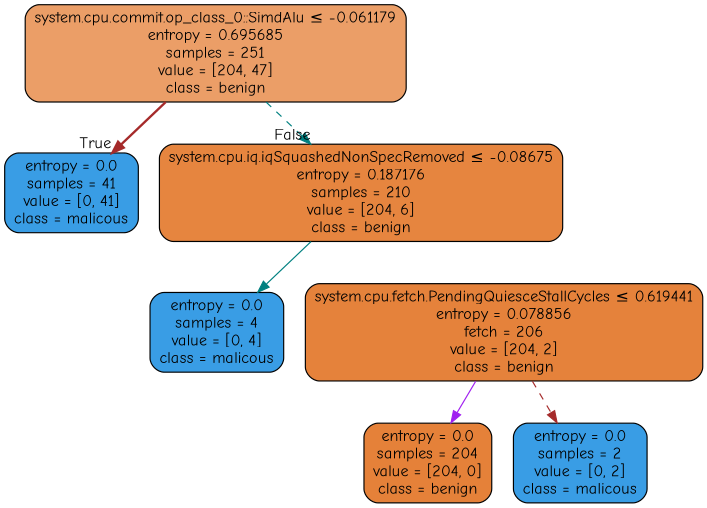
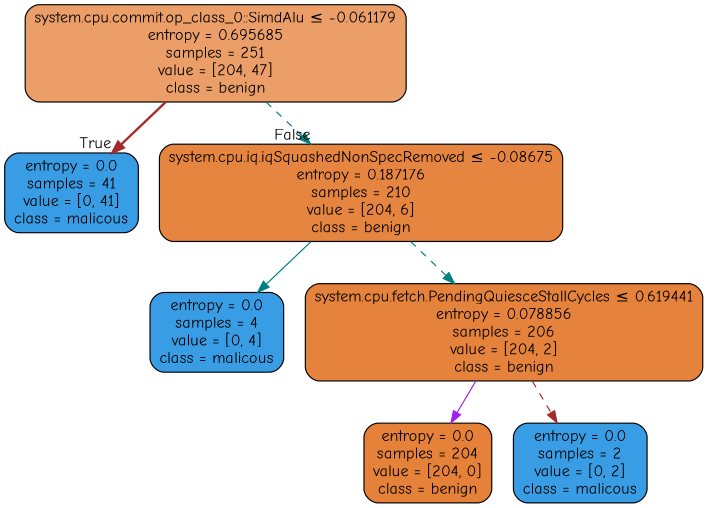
edge "system.cpu.iq.iqSquashedNonSpecRemoved ≤ -0.08675" -> "system.cpu.fetch.PendingQuiesceStallCycles ≤ 0.619441": added
node "system.cpu.fetch.PendingQuiesceStallCycles ≤ 0.619441": text "fetch = 206" -> "samples = 206"
